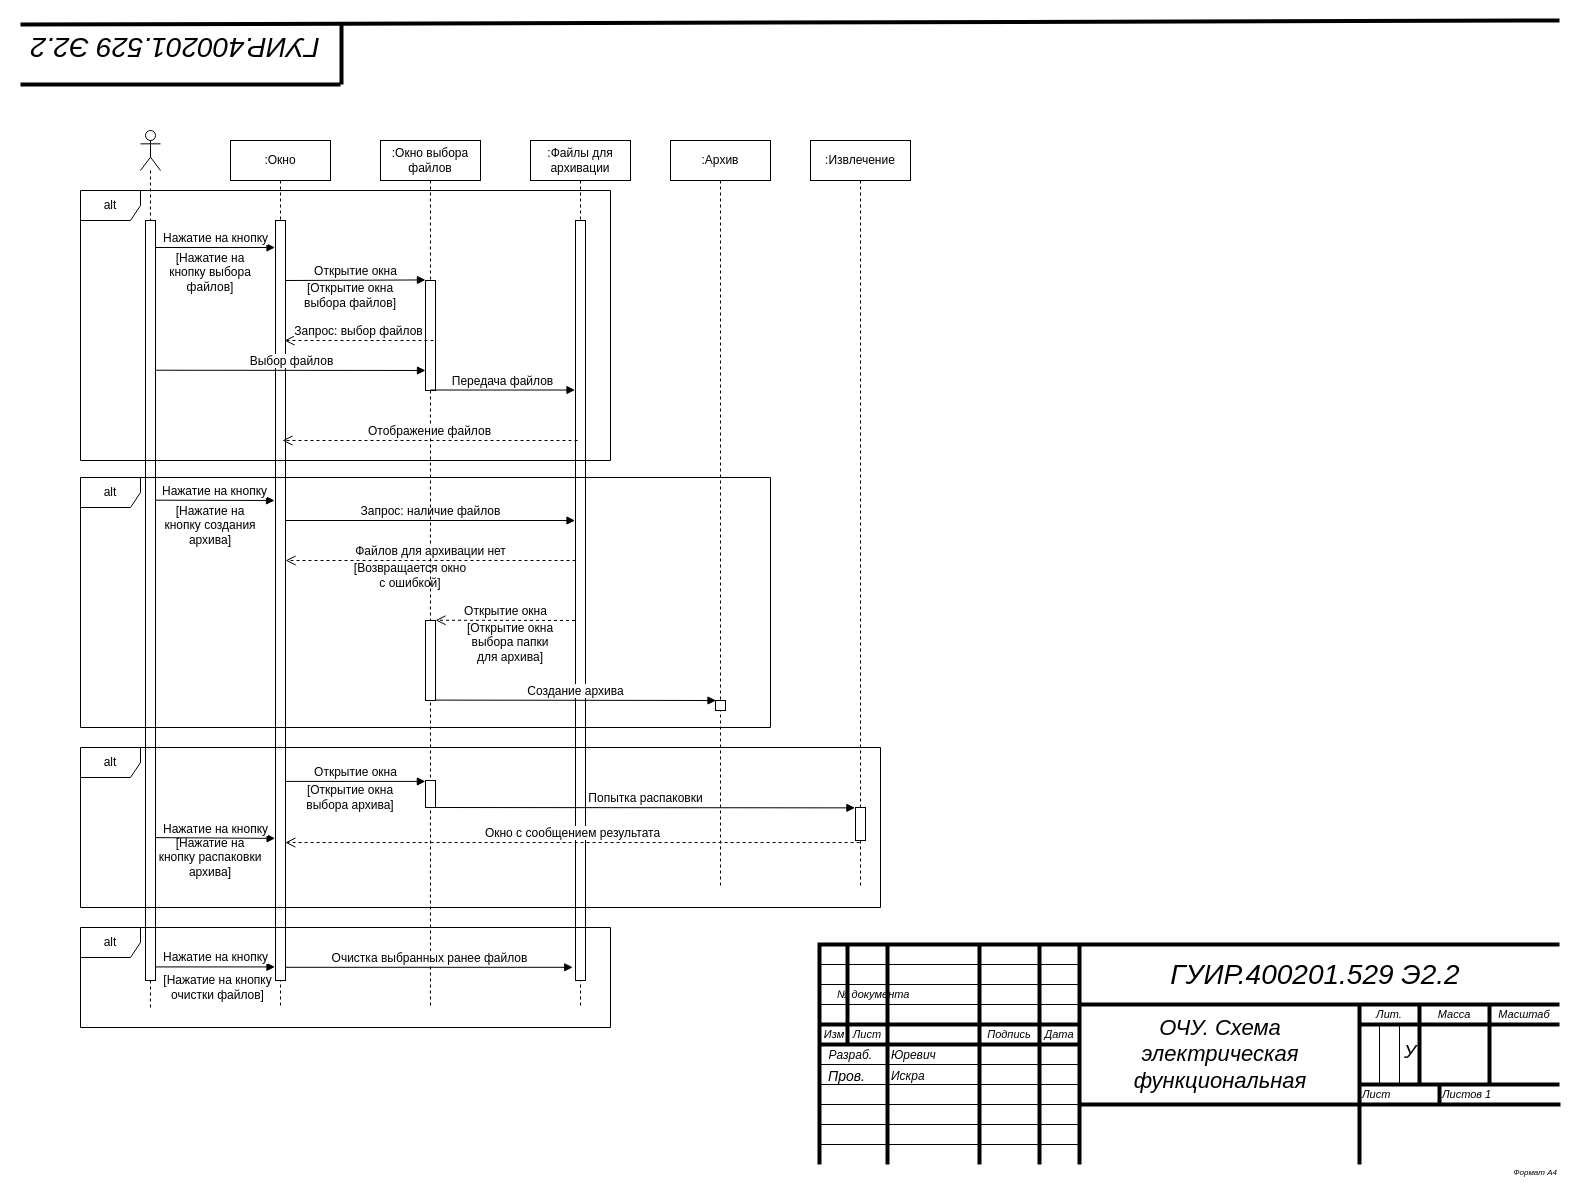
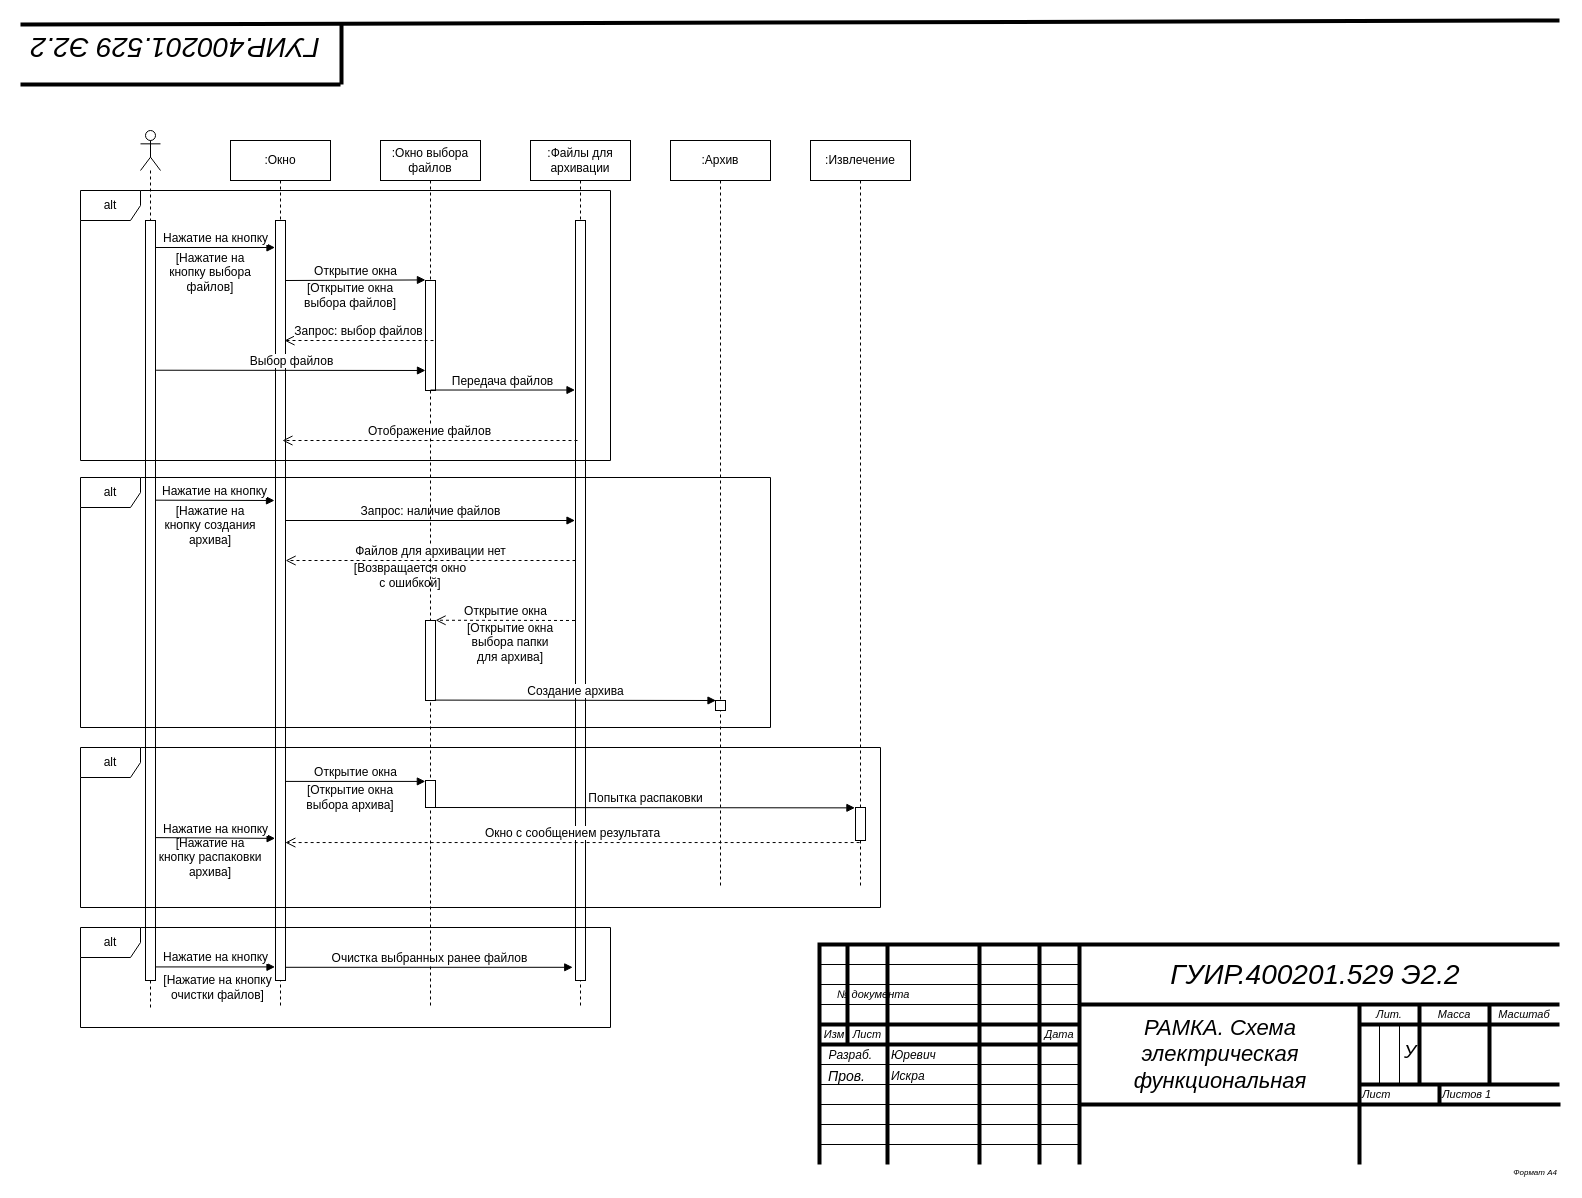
node "Подпись": removed
node "ОЧУ. Схема электрическая функциональная": label "ОЧУ. Схема электрическая функциональная" -> "РАМКА. Схема электрическая функциональная"
